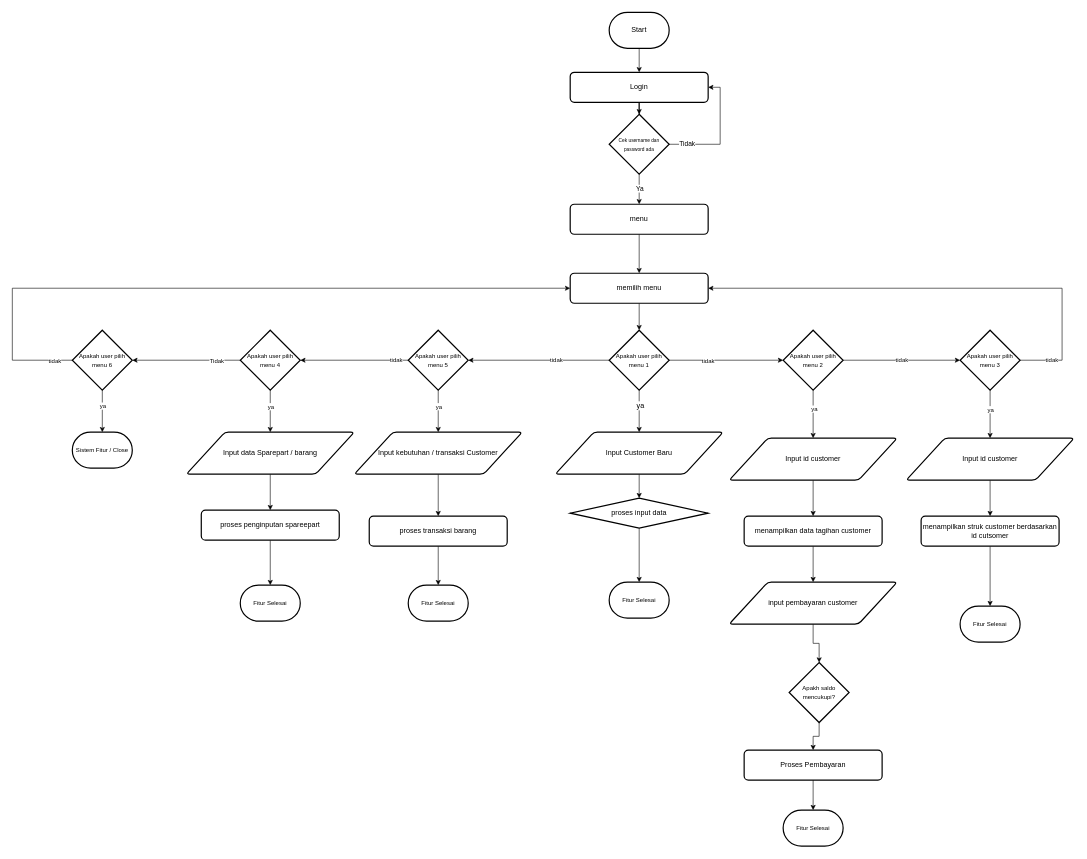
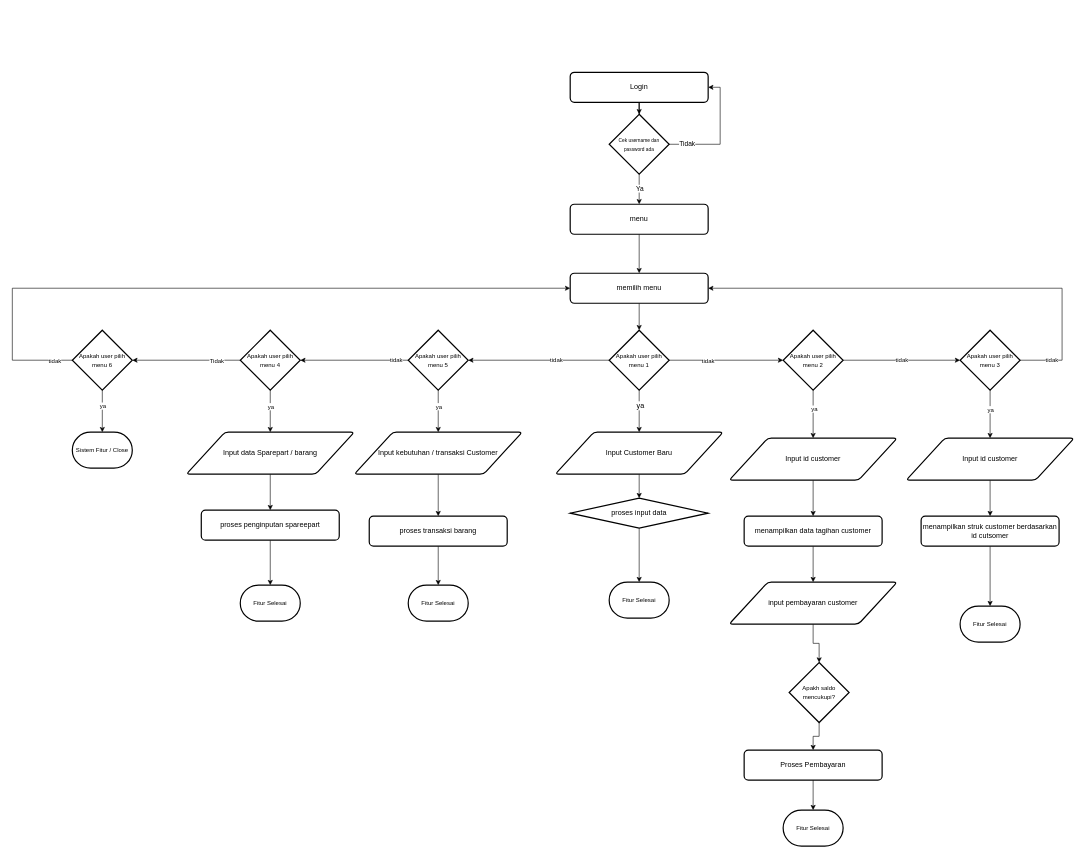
node "Start": removed
edge "Start" -> "Login": removed
